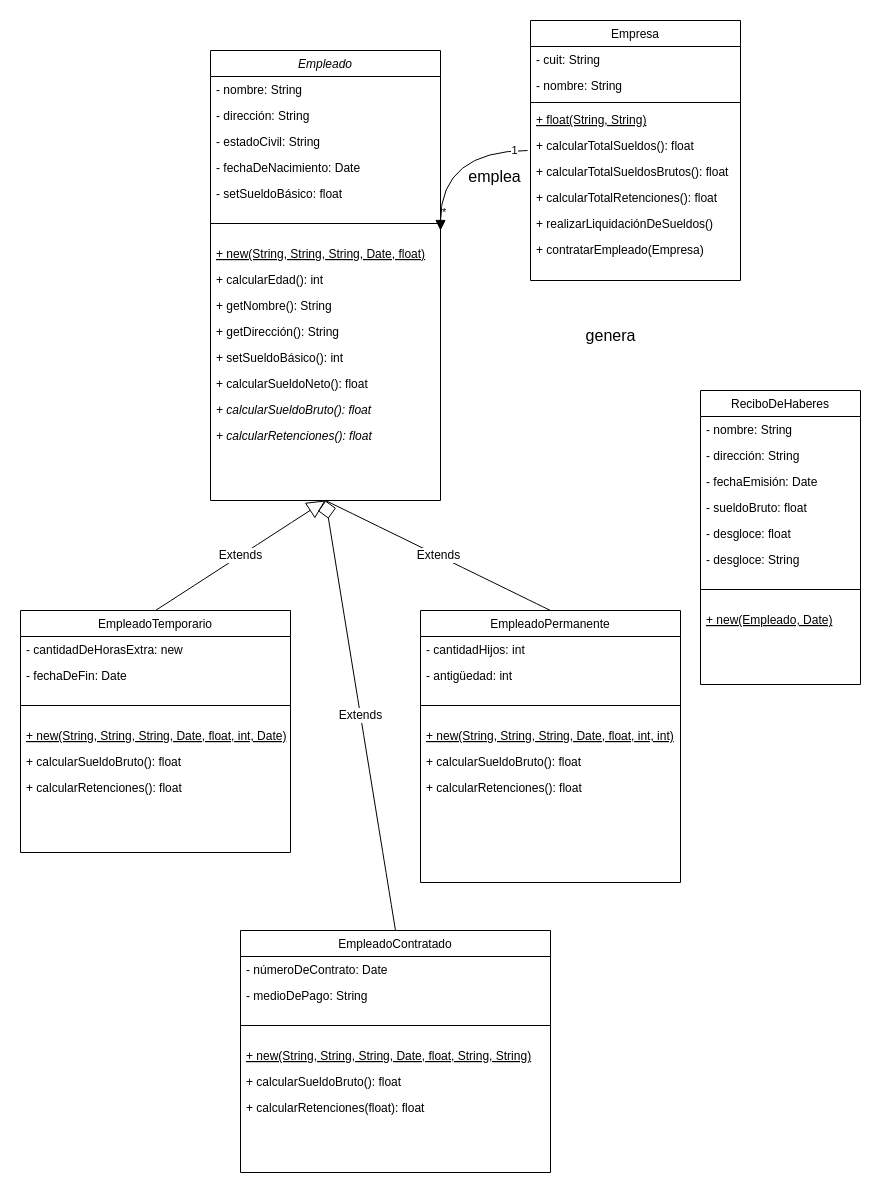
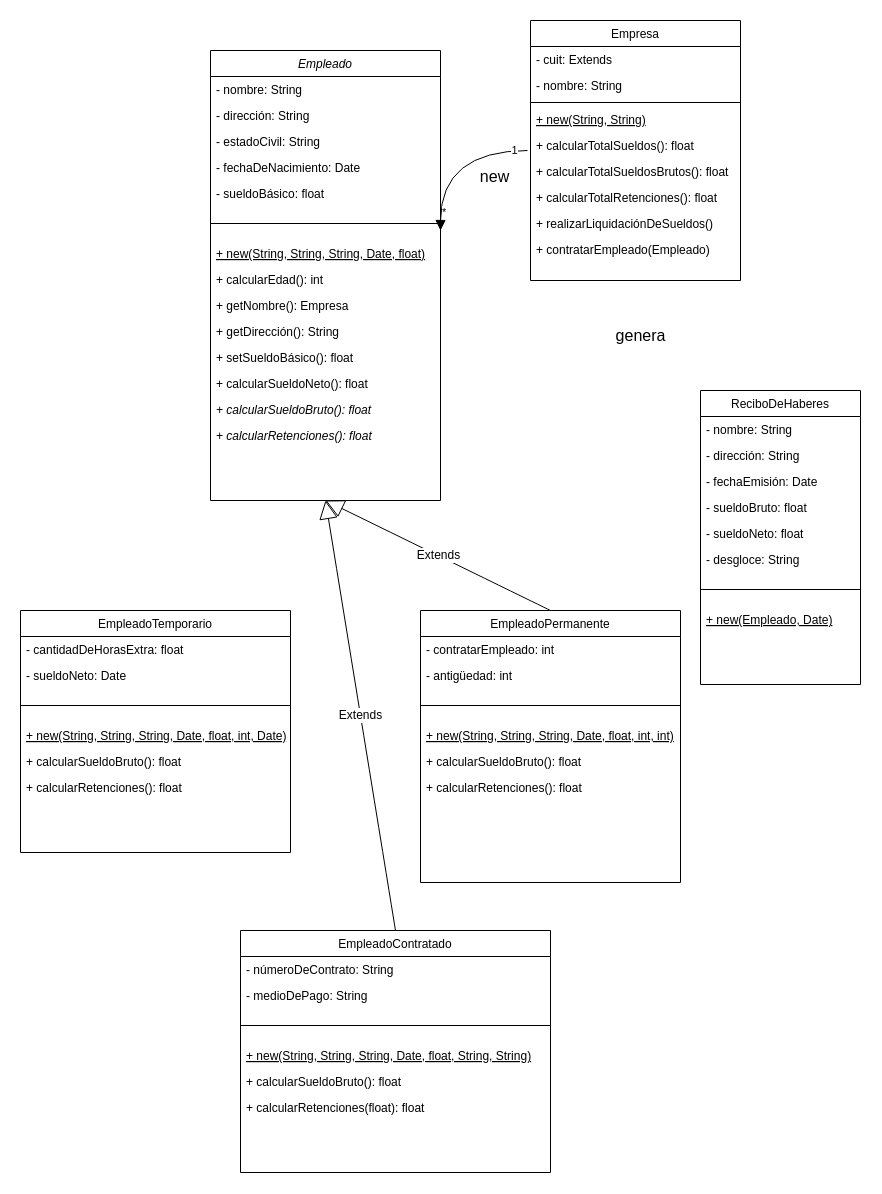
node "- cuit: String": label "- cuit: String" -> "- cuit: Extends"
node "+ float(String, String)": label "+ float(String, String)" -> "+ new(String, String)"
node "emplea": label "emplea" -> "new"
node "- setSueldoBásico: float": label "- setSueldoBásico: float" -> "- sueldoBásico: float"
node "+ contratarEmpleado(Empresa)": label "+ contratarEmpleado(Empresa)" -> "+ contratarEmpleado(Empleado)"
node "+ getNombre(): String": label "+ getNombre(): String" -> "+ getNombre(): Empresa"
node "genera": moved (611, 336) -> (641, 336)
node "+ setSueldoBásico(): int": label "+ setSueldoBásico(): int" -> "+ setSueldoBásico(): float"
edge "Empleado" -- "EmpleadoPermanente": arrowhead none -> block
edge "EmpleadoContratado" -> "Empleado": arrowhead diamond -> block
node "- desgloce: float": label "- desgloce: float" -> "- sueldoNeto: float"
edge "EmpleadoTemporario" -> "Empleado": removed, label "Extends"
node "- cantidadDeHorasExtra: new": label "- cantidadDeHorasExtra: new" -> "- cantidadDeHorasExtra: float"
node "- cantidadHijos: int": label "- cantidadHijos: int" -> "- contratarEmpleado: int"
node "- fechaDeFin: Date": label "- fechaDeFin: Date" -> "- sueldoNeto: Date"
node "- númeroDeContrato: Date": label "- númeroDeContrato: Date" -> "- númeroDeContrato: String"
